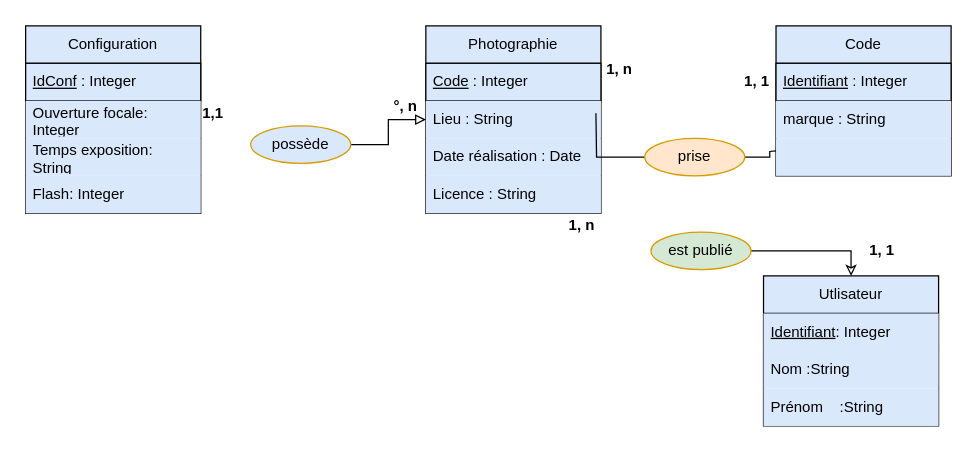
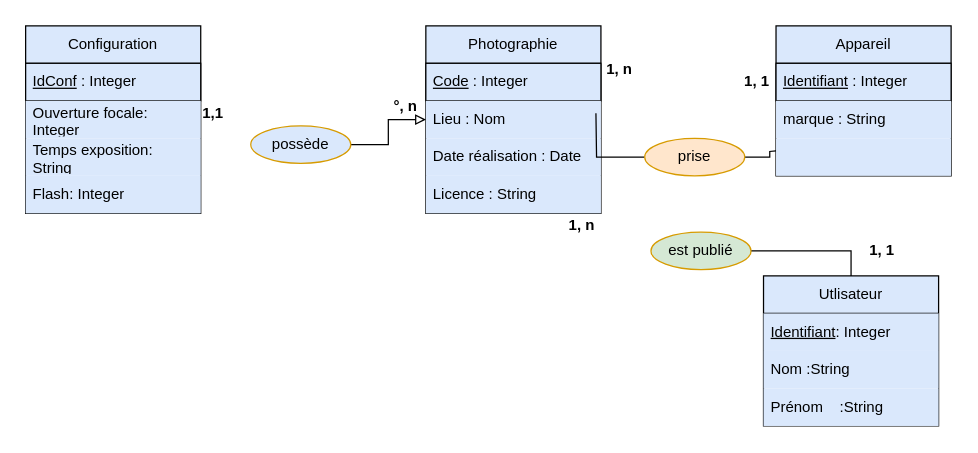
node "Code": label "Code" -> "Appareil"
node "Lieu : String": label "Lieu : String" -> "Lieu : Nom"
edge "est publié" -> "Utlisateur": arrowhead classic -> none
